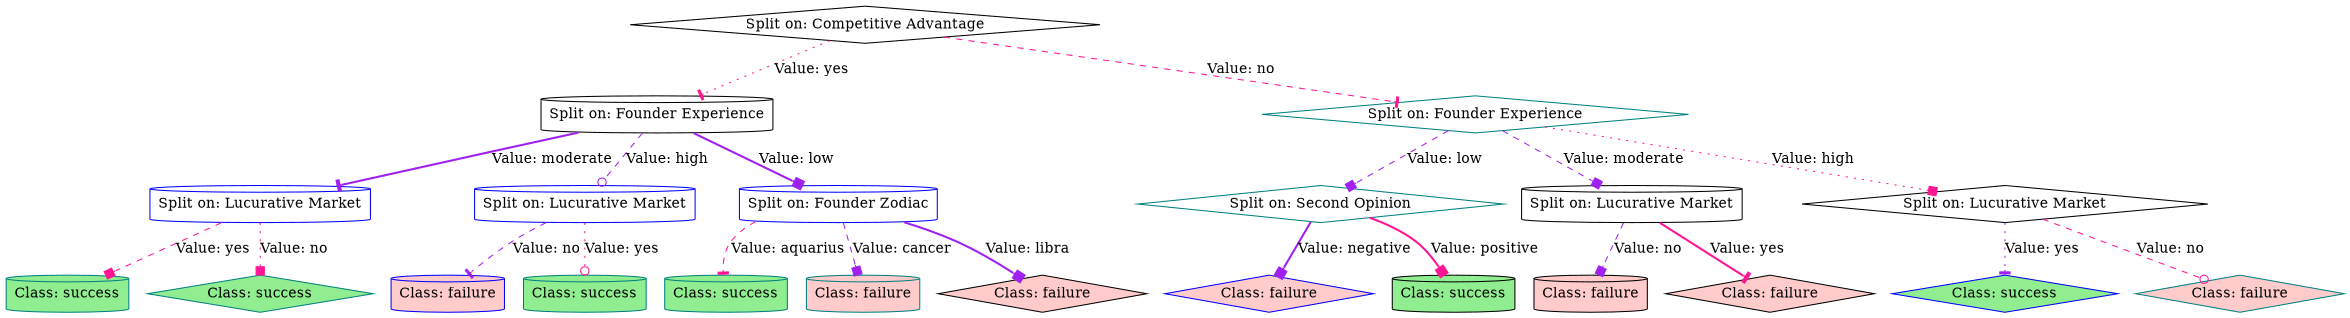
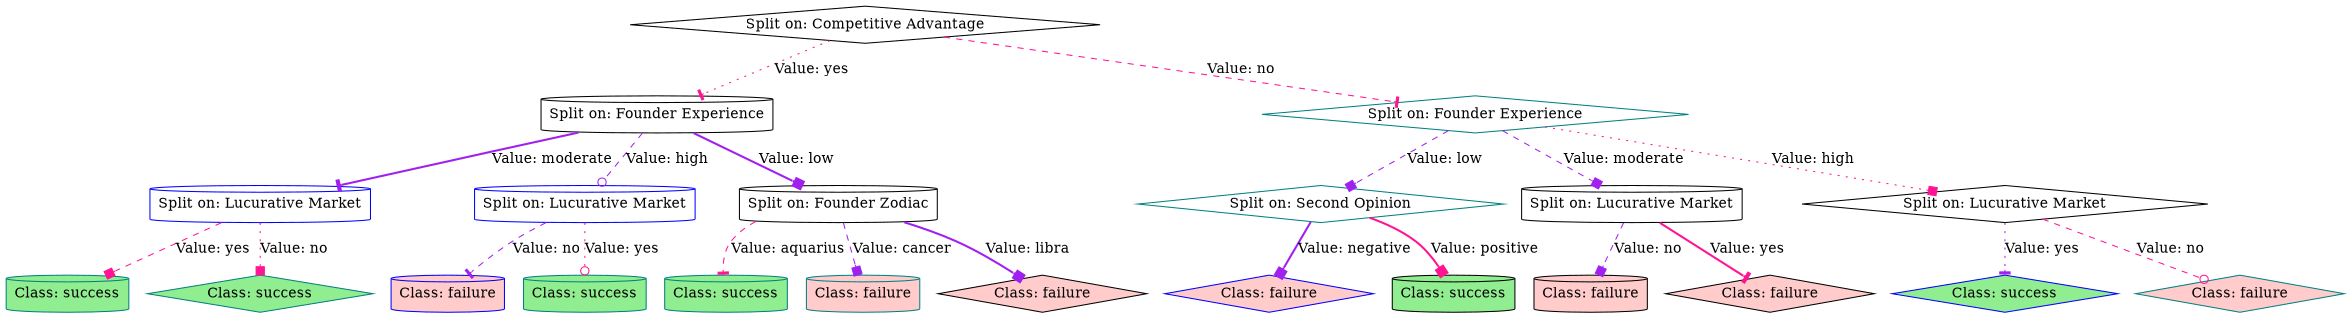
node "Split on: Founder Zodiac": color blue -> black
